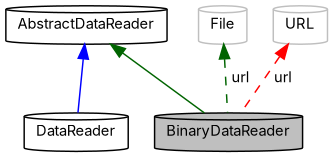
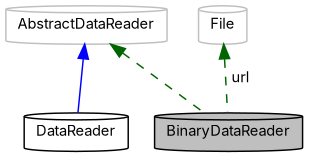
node "AbstractDataReader": color black -> grey75
node "URL": removed
edge "BinaryDataReader" -> "AbstractDataReader": style solid -> dashed
